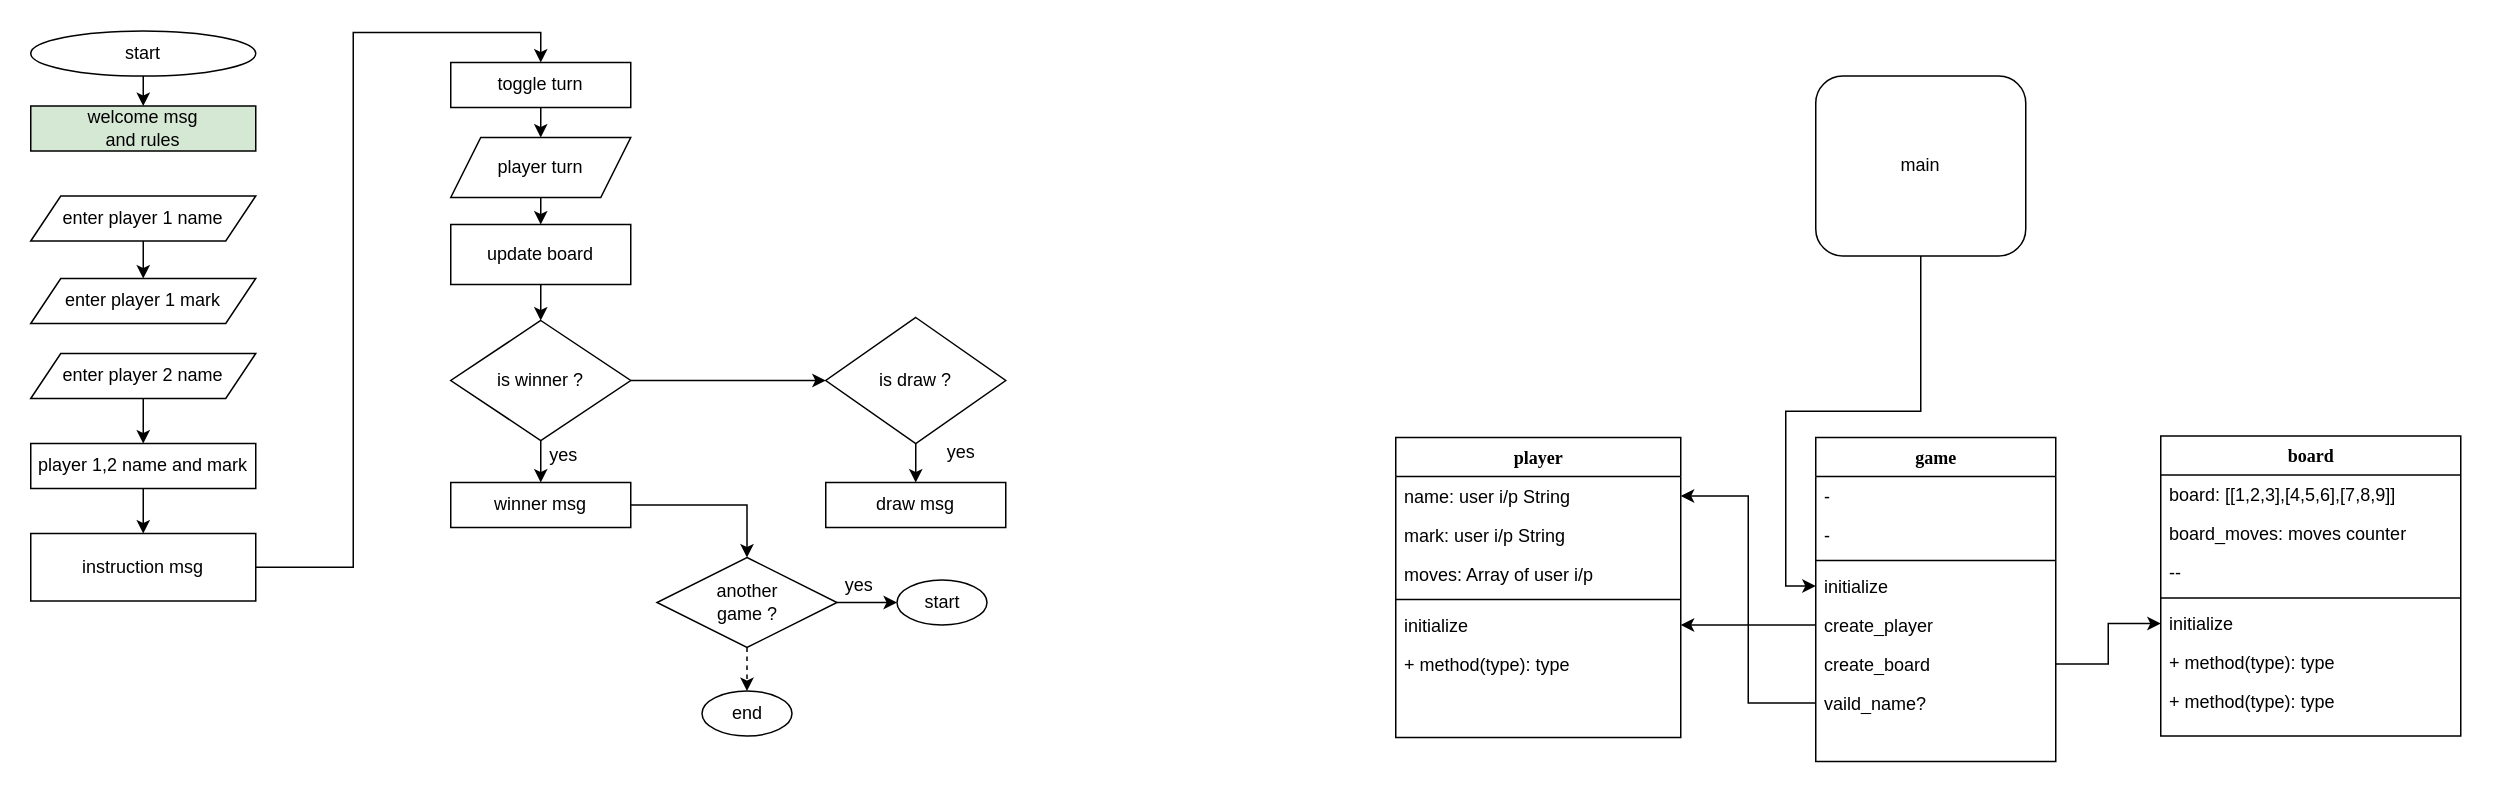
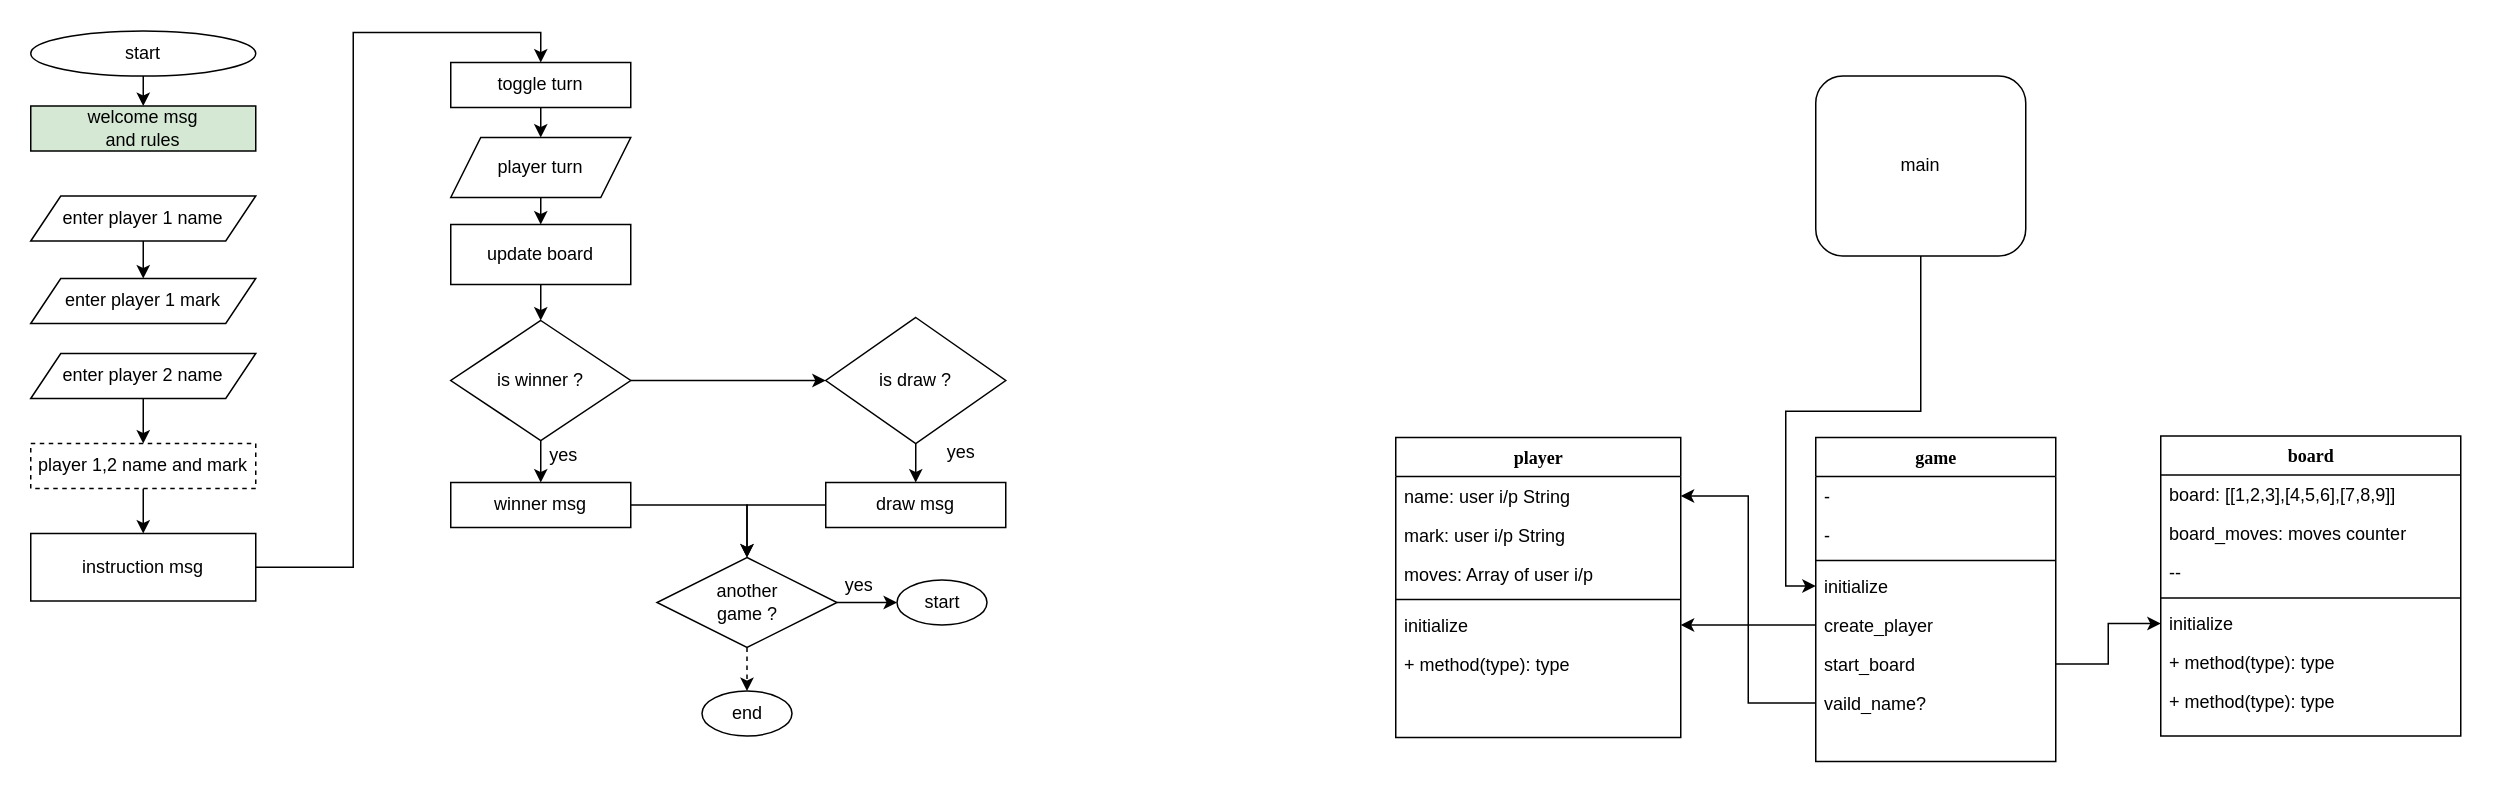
node "player 1,2 name and mark": style solid -> dashed
edge "draw msg" -> "another game ?": added
node "create_board": label "create_board" -> "start_board"
